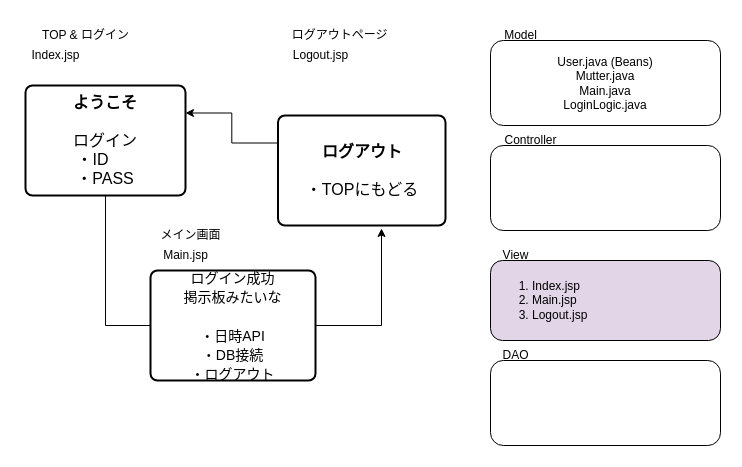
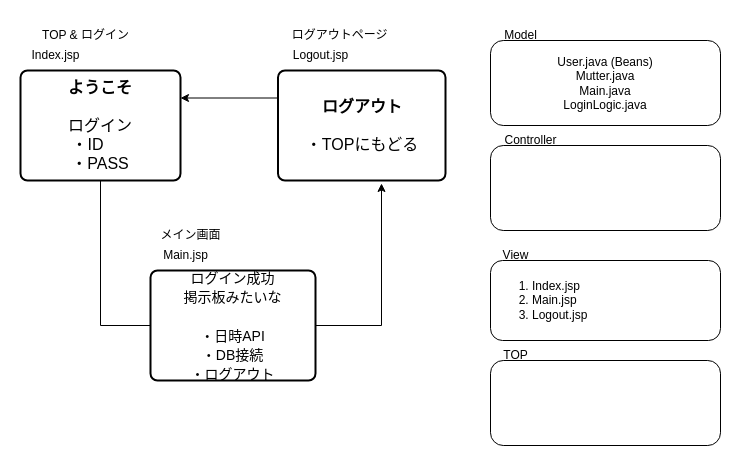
node "ようこそ ログイン ・ID ・PASS": moved (106, 141) -> (101, 126)
node "ログアウト ・TOPにもどる": moved (362, 171) -> (362, 126)
node "Index.jsp Main.jsp Logout.jsp": fillcolor #e1d5e7 -> #ffffff
node "DAO": label "DAO" -> "TOP"
